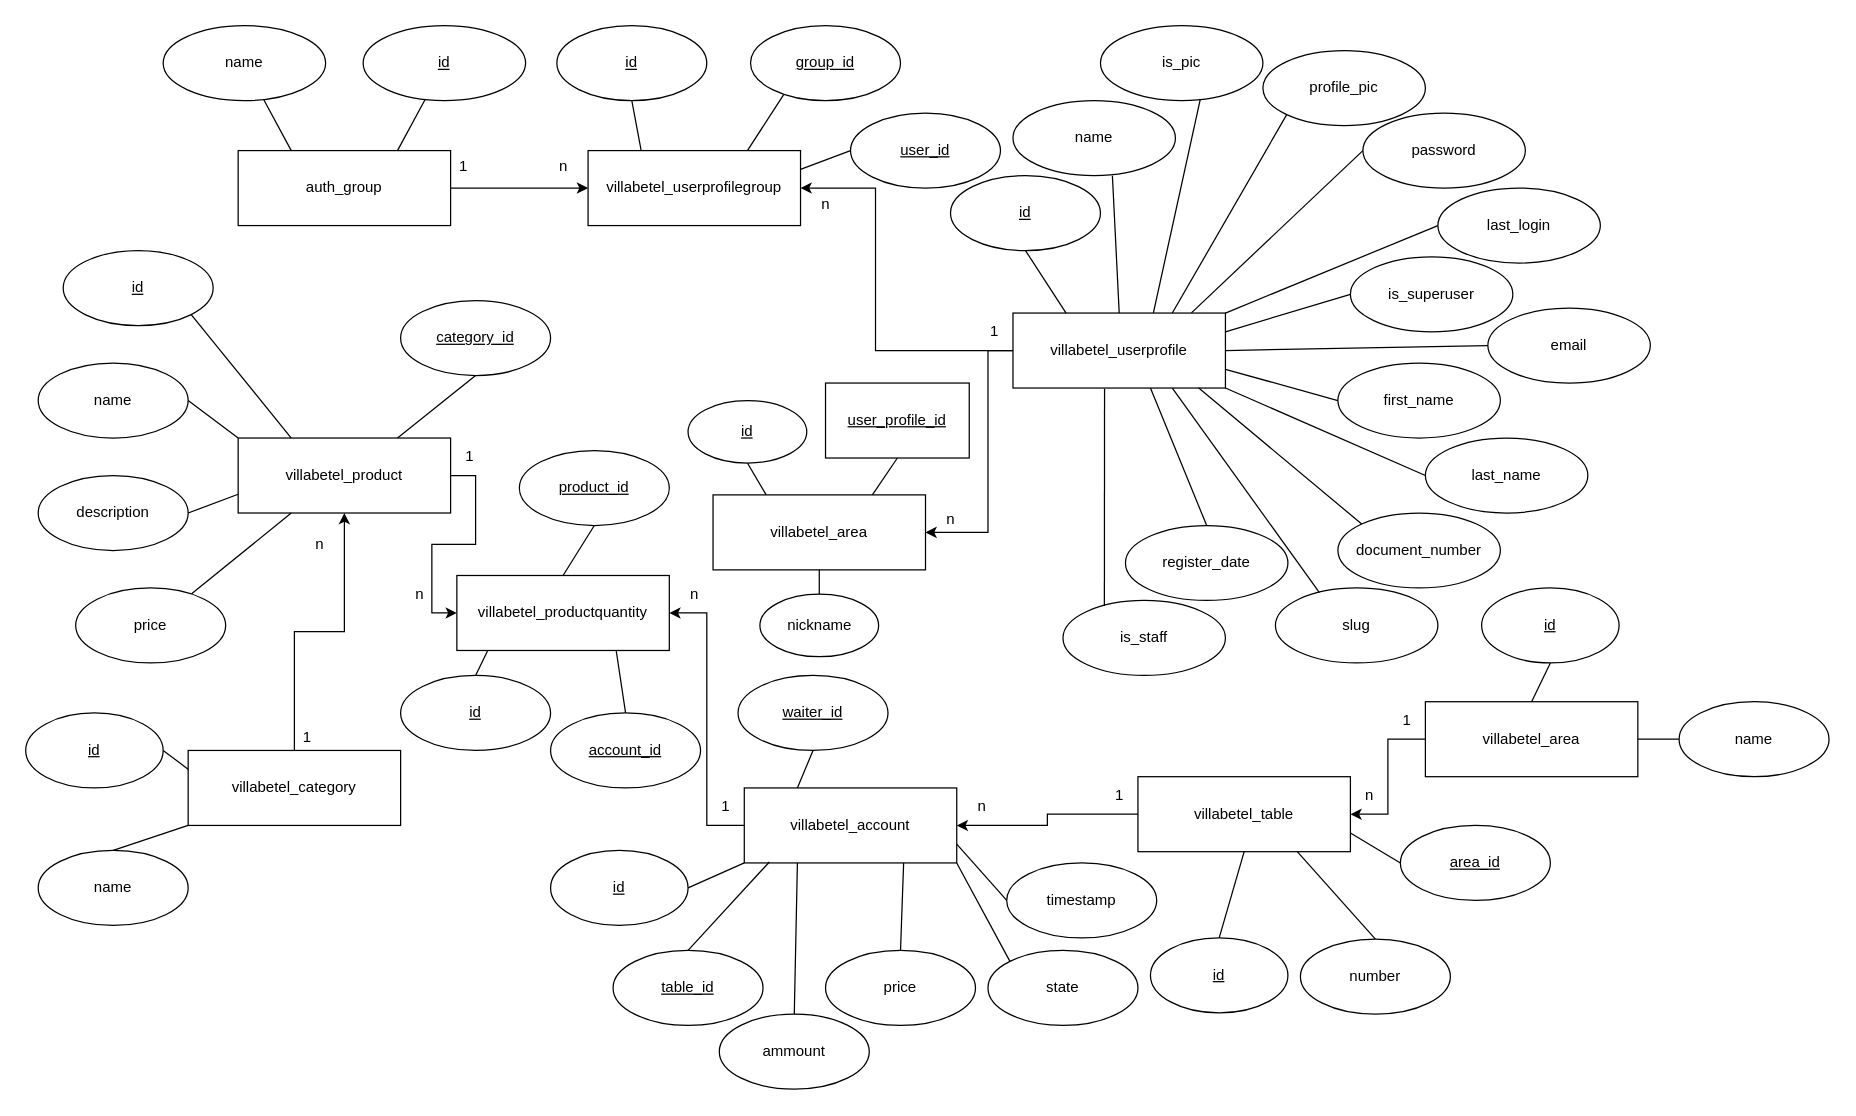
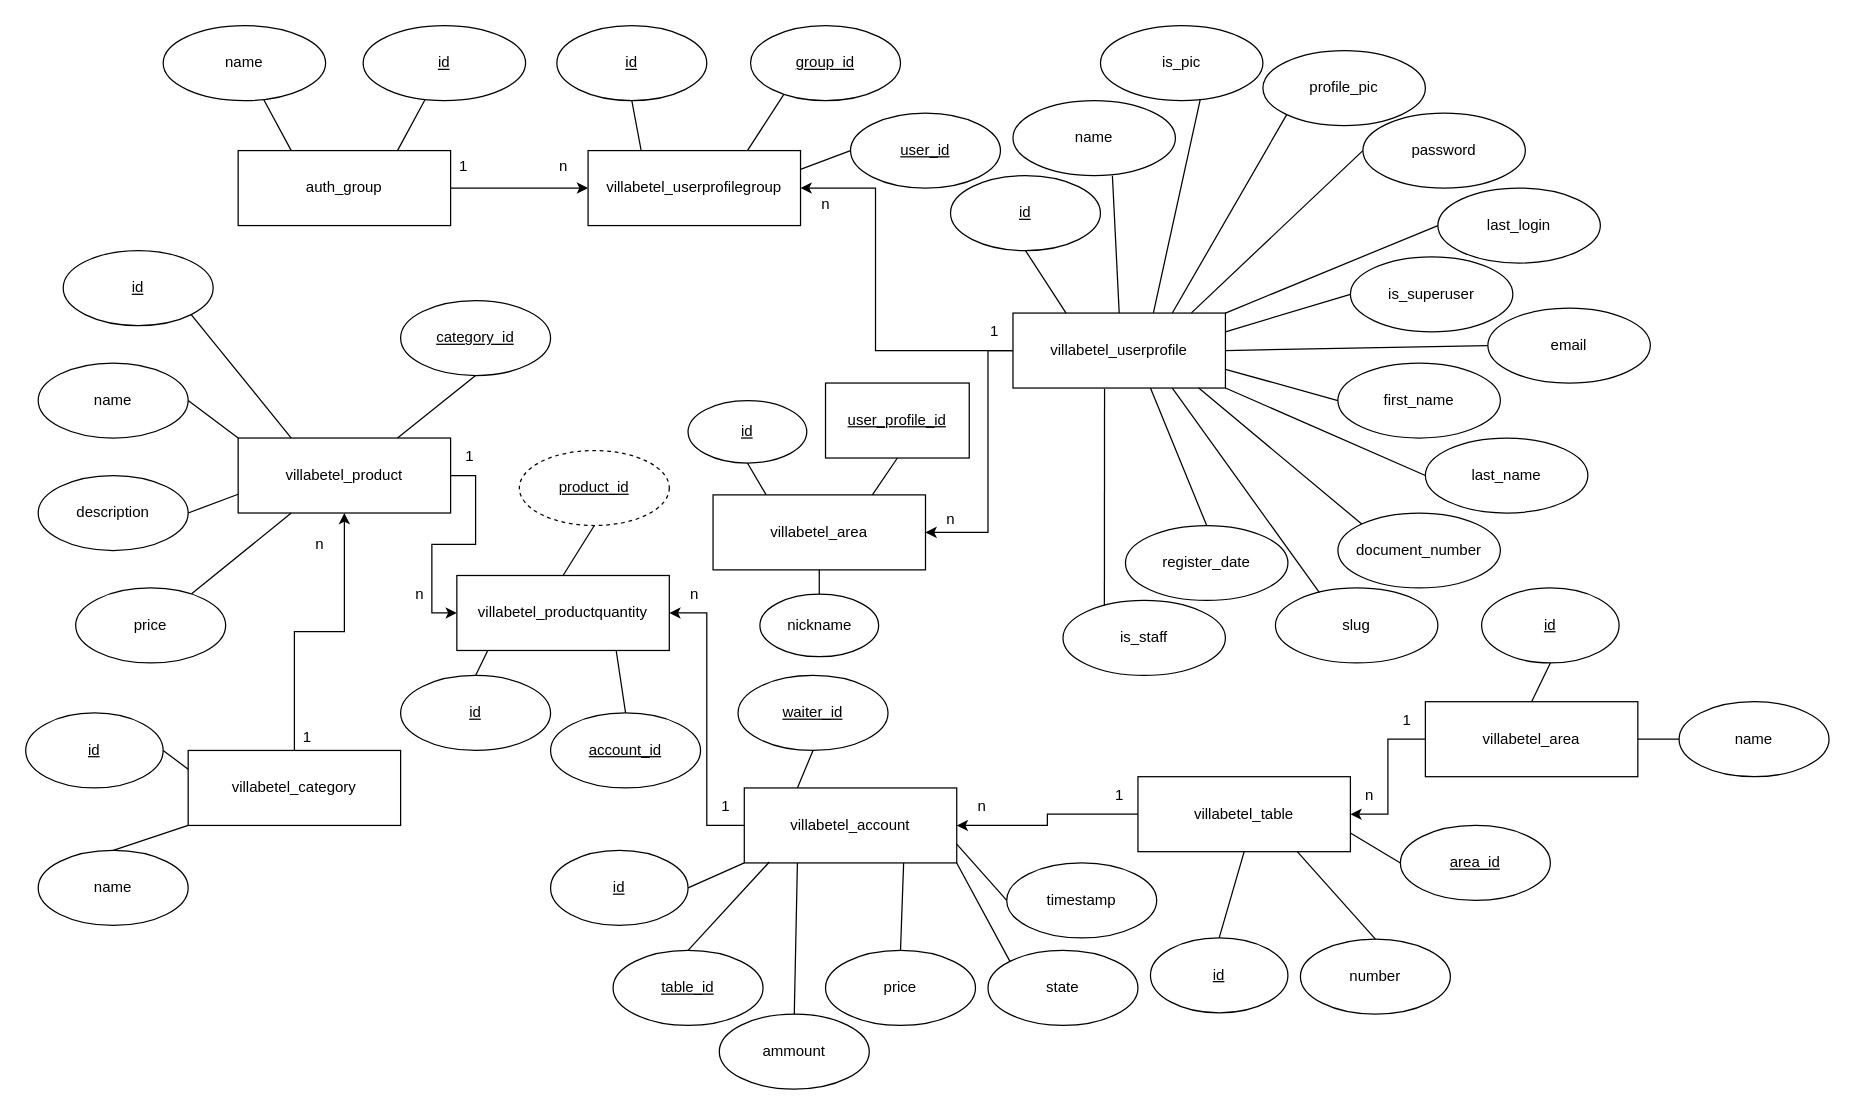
node "product_id": style solid -> dashed
